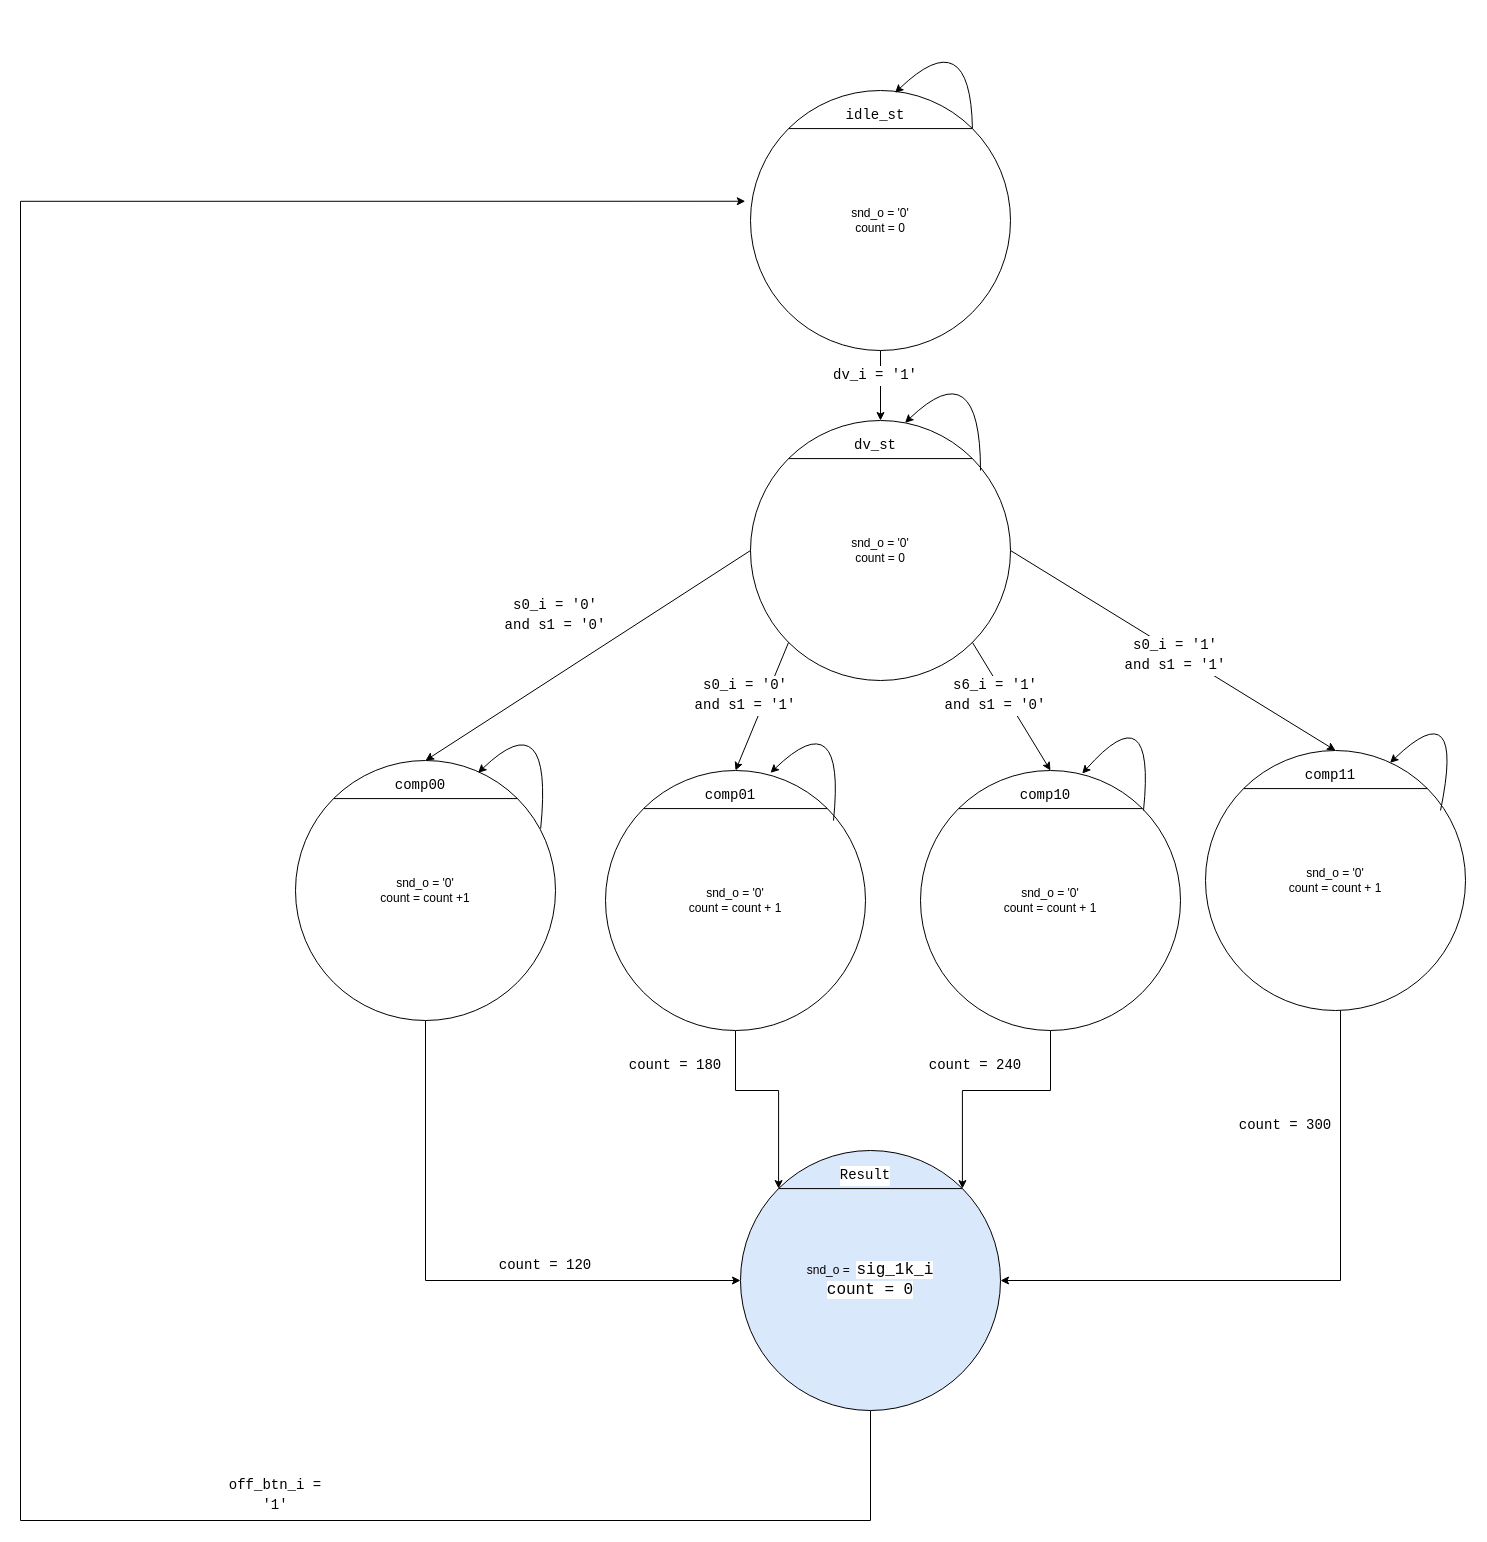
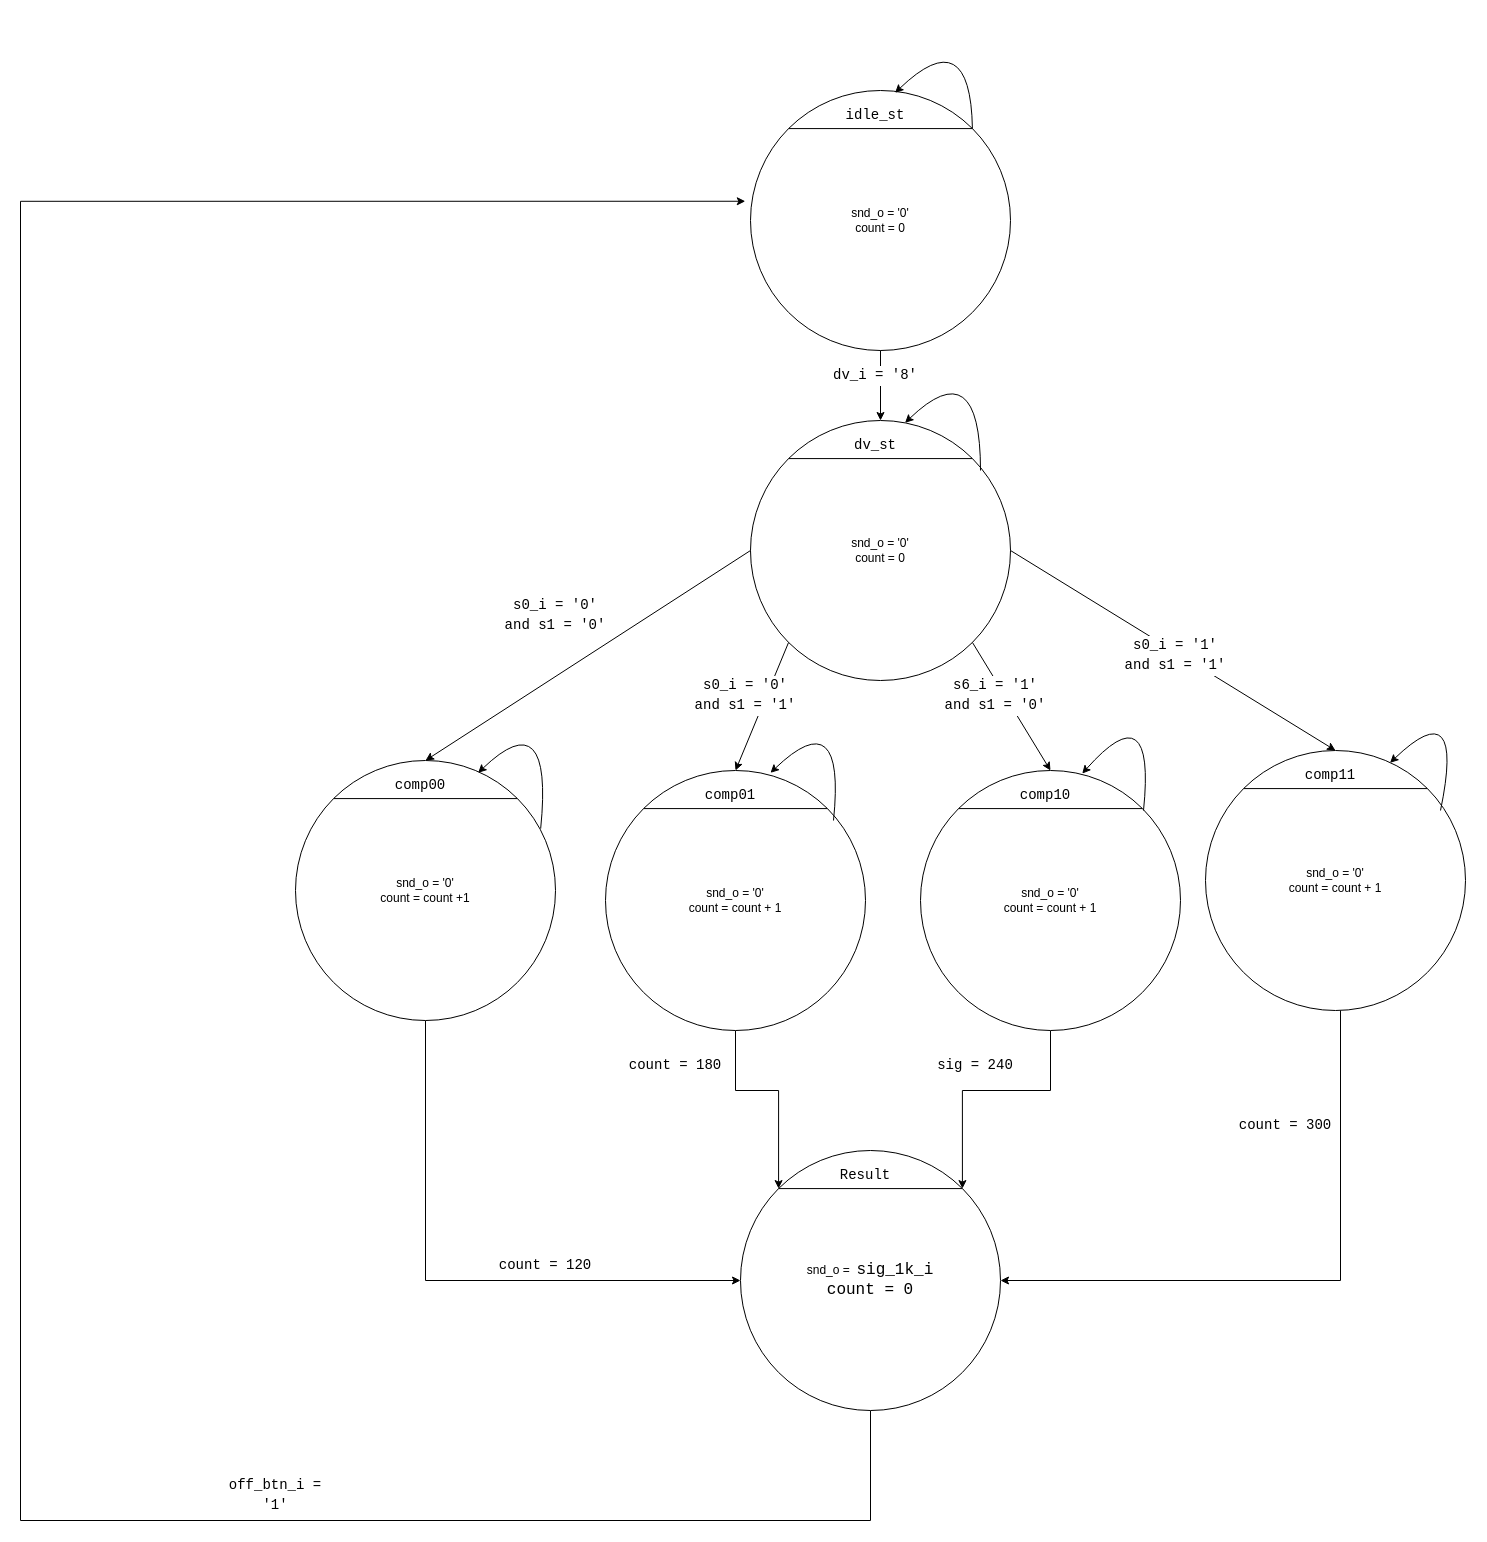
node "dv_i = '1'": label "dv_i = '1'" -> "dv_i = '8'"
node "count = 240": label "count = 240" -> "sig = 240"
node "snd_o = sig_1k_i count = 0": fillcolor #dae8fc -> #ffffff
